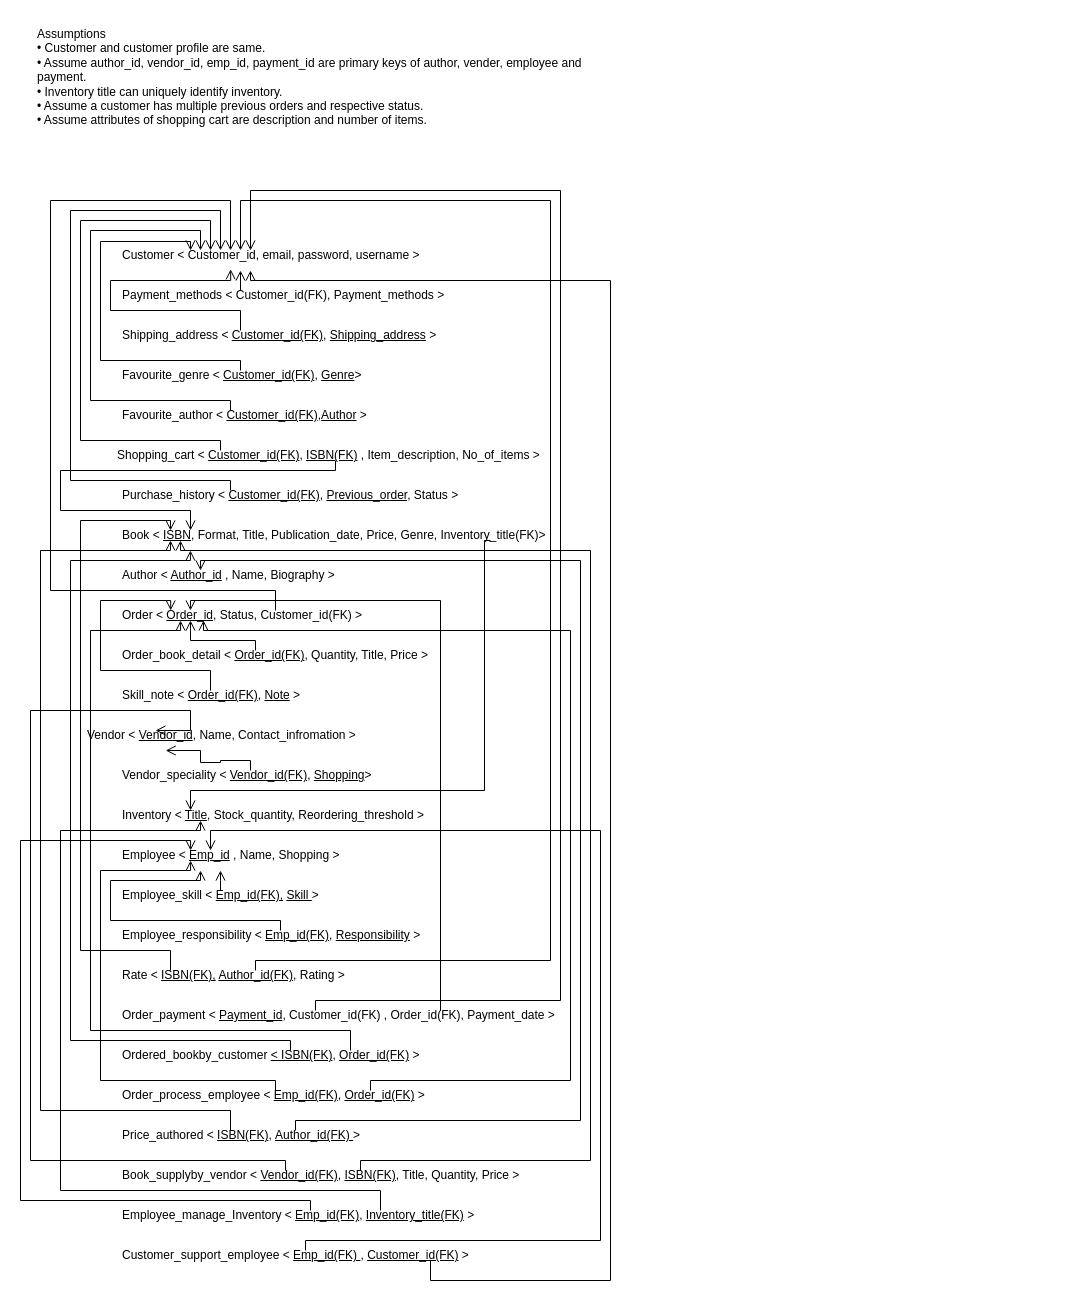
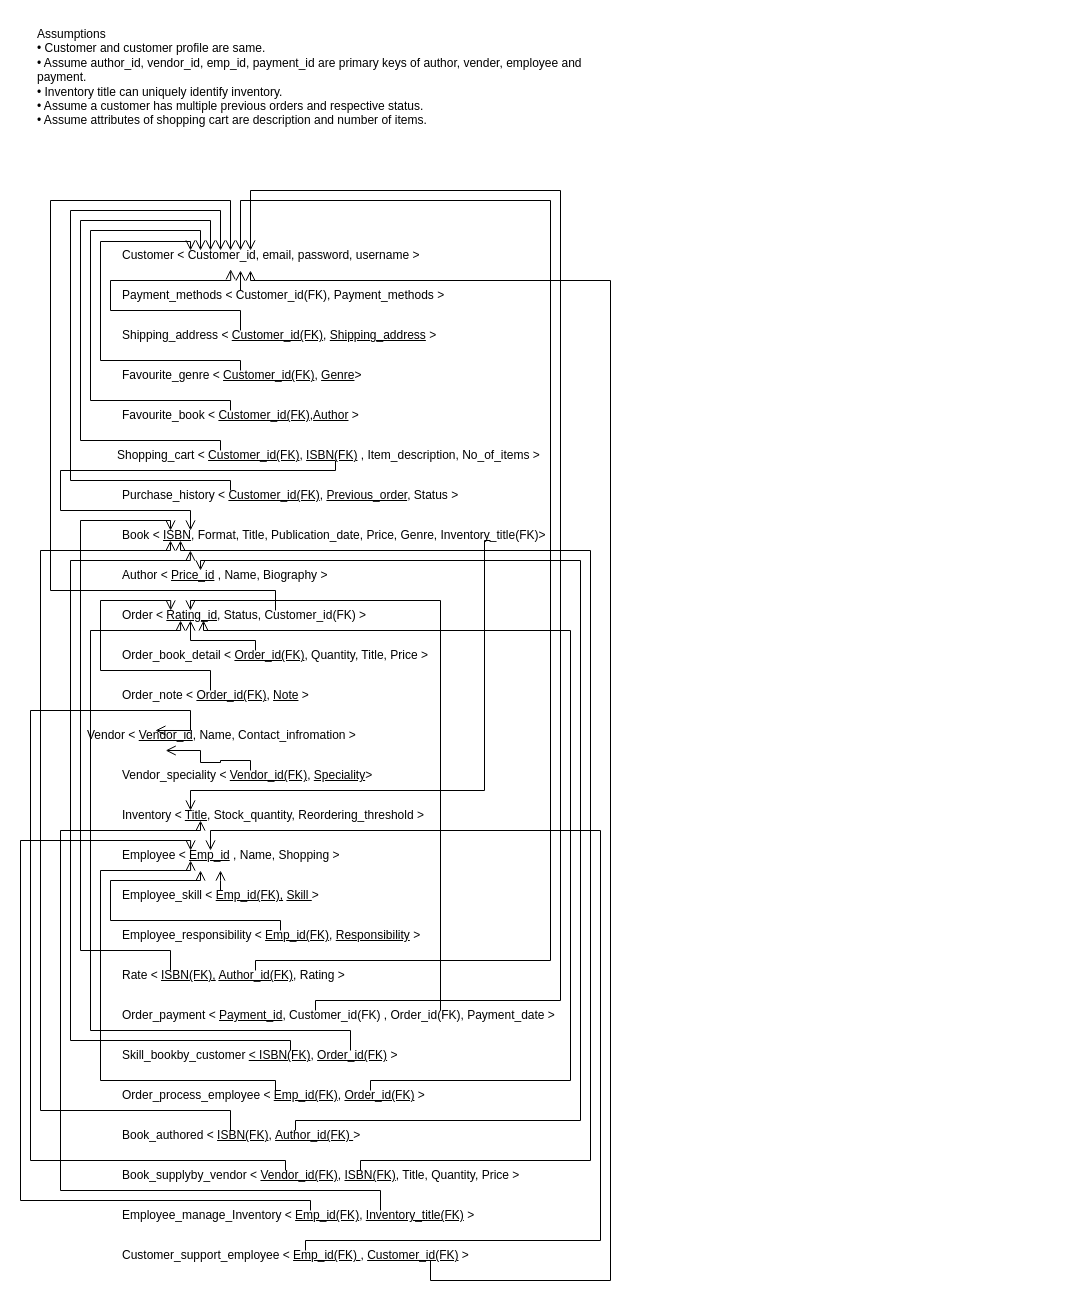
node "Favourite_author < Customer_id(FK),Author >": label "Favourite_author < Customer_id(FK),Author >" -> "Favourite_book < Customer_id(FK),Author >"
node "Author < Author_id , Name, Biography >": label "Author < Author_id , Name, Biography >" -> "Author < Price_id , Name, Biography >"
node "Order < Order_id, Status, Customer_id(FK) >": label "Order < Order_id, Status, Customer_id(FK) >" -> "Order < Rating_id, Status, Customer_id(FK) >"
node "Skill_note < Order_id(FK), Note >": label "Skill_note < Order_id(FK), Note >" -> "Order_note < Order_id(FK), Note >"
node "Vendor_speciality < Vendor_id(FK), Shopping>": label "Vendor_speciality < Vendor_id(FK), Shopping>" -> "Vendor_speciality < Vendor_id(FK), Speciality>"
node "Ordered_bookby_customer < ISBN(FK), Order_id(FK) >": label "Ordered_bookby_customer < ISBN(FK), Order_id(FK) >" -> "Skill_bookby_customer < ISBN(FK), Order_id(FK) >"
node "Price_authored < ISBN(FK), Author_id(FK) >": label "Price_authored < ISBN(FK), Author_id(FK) >" -> "Book_authored < ISBN(FK), Author_id(FK) >"
